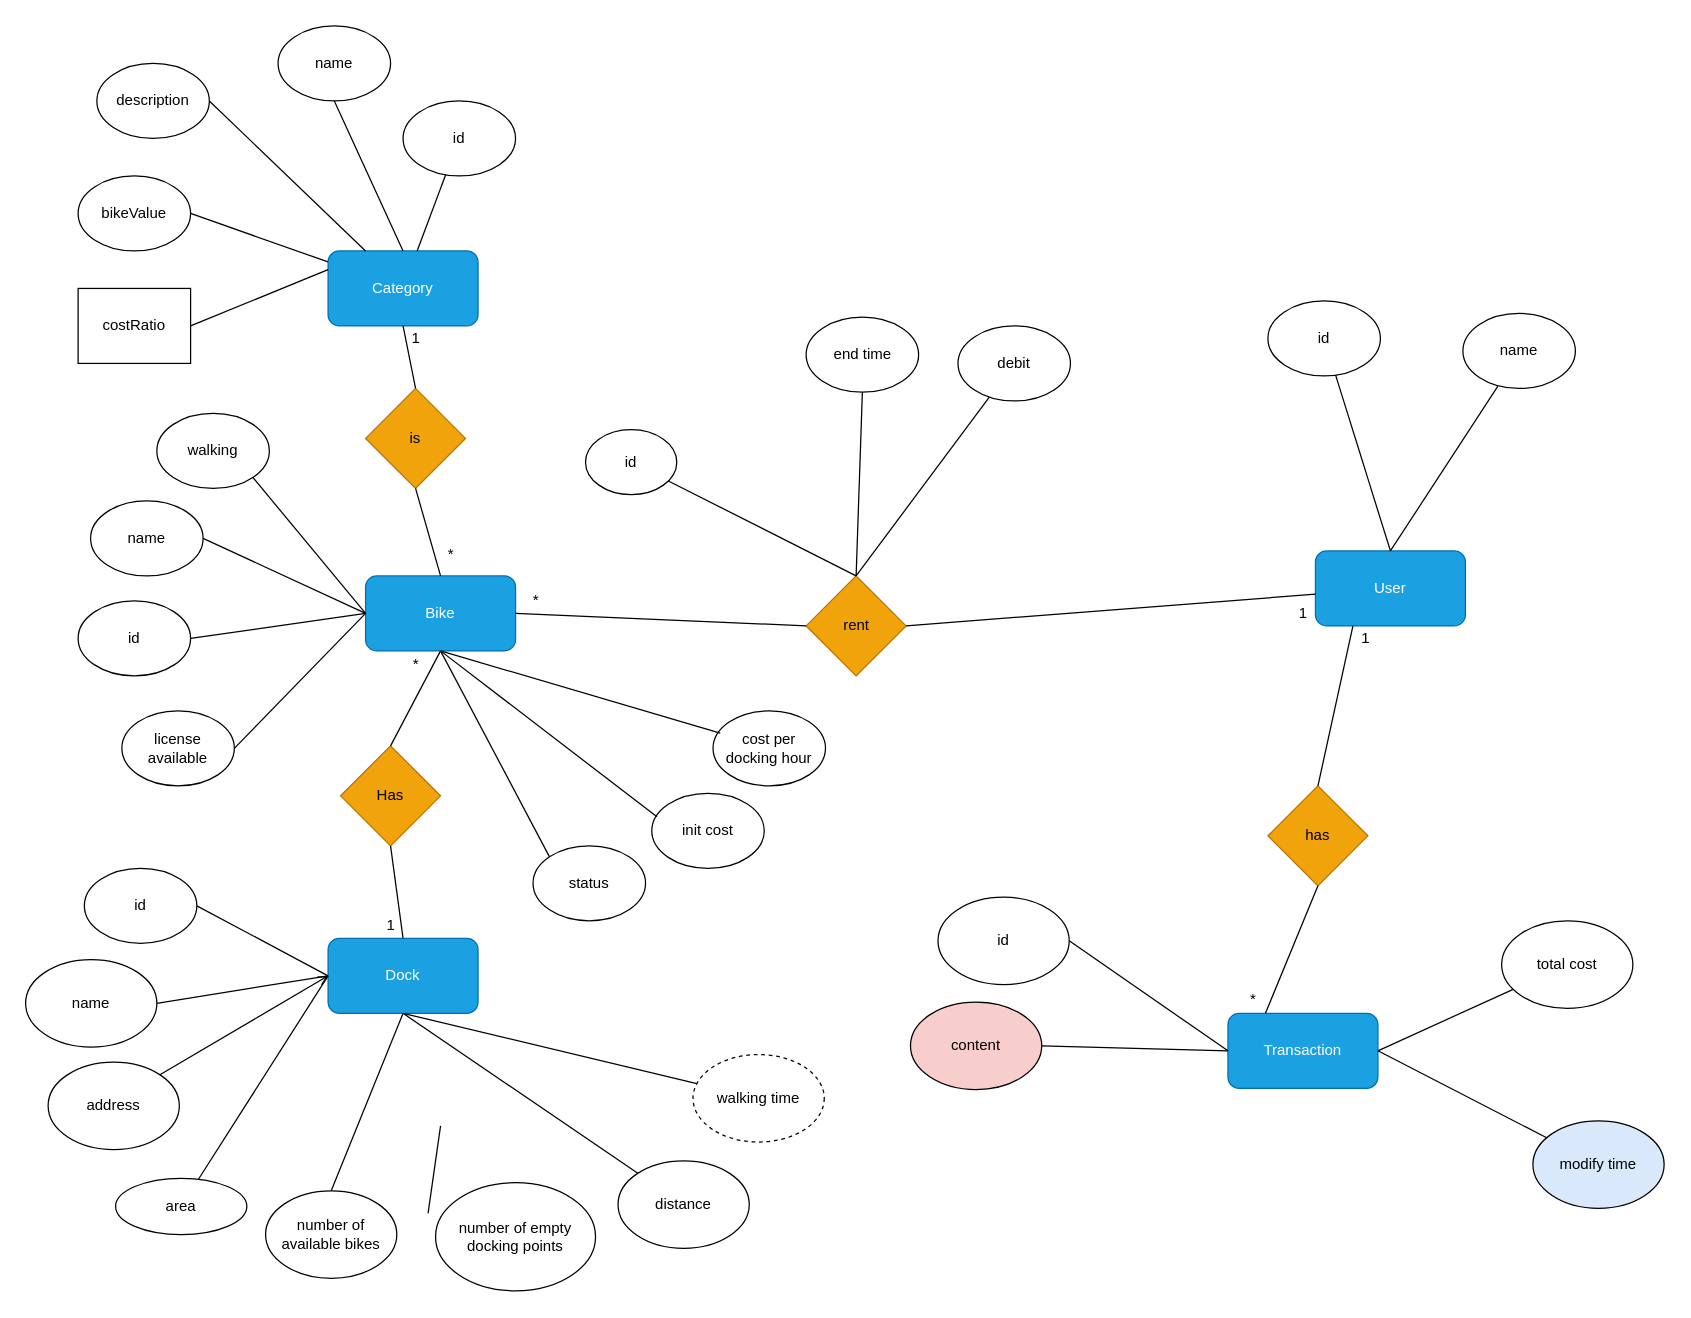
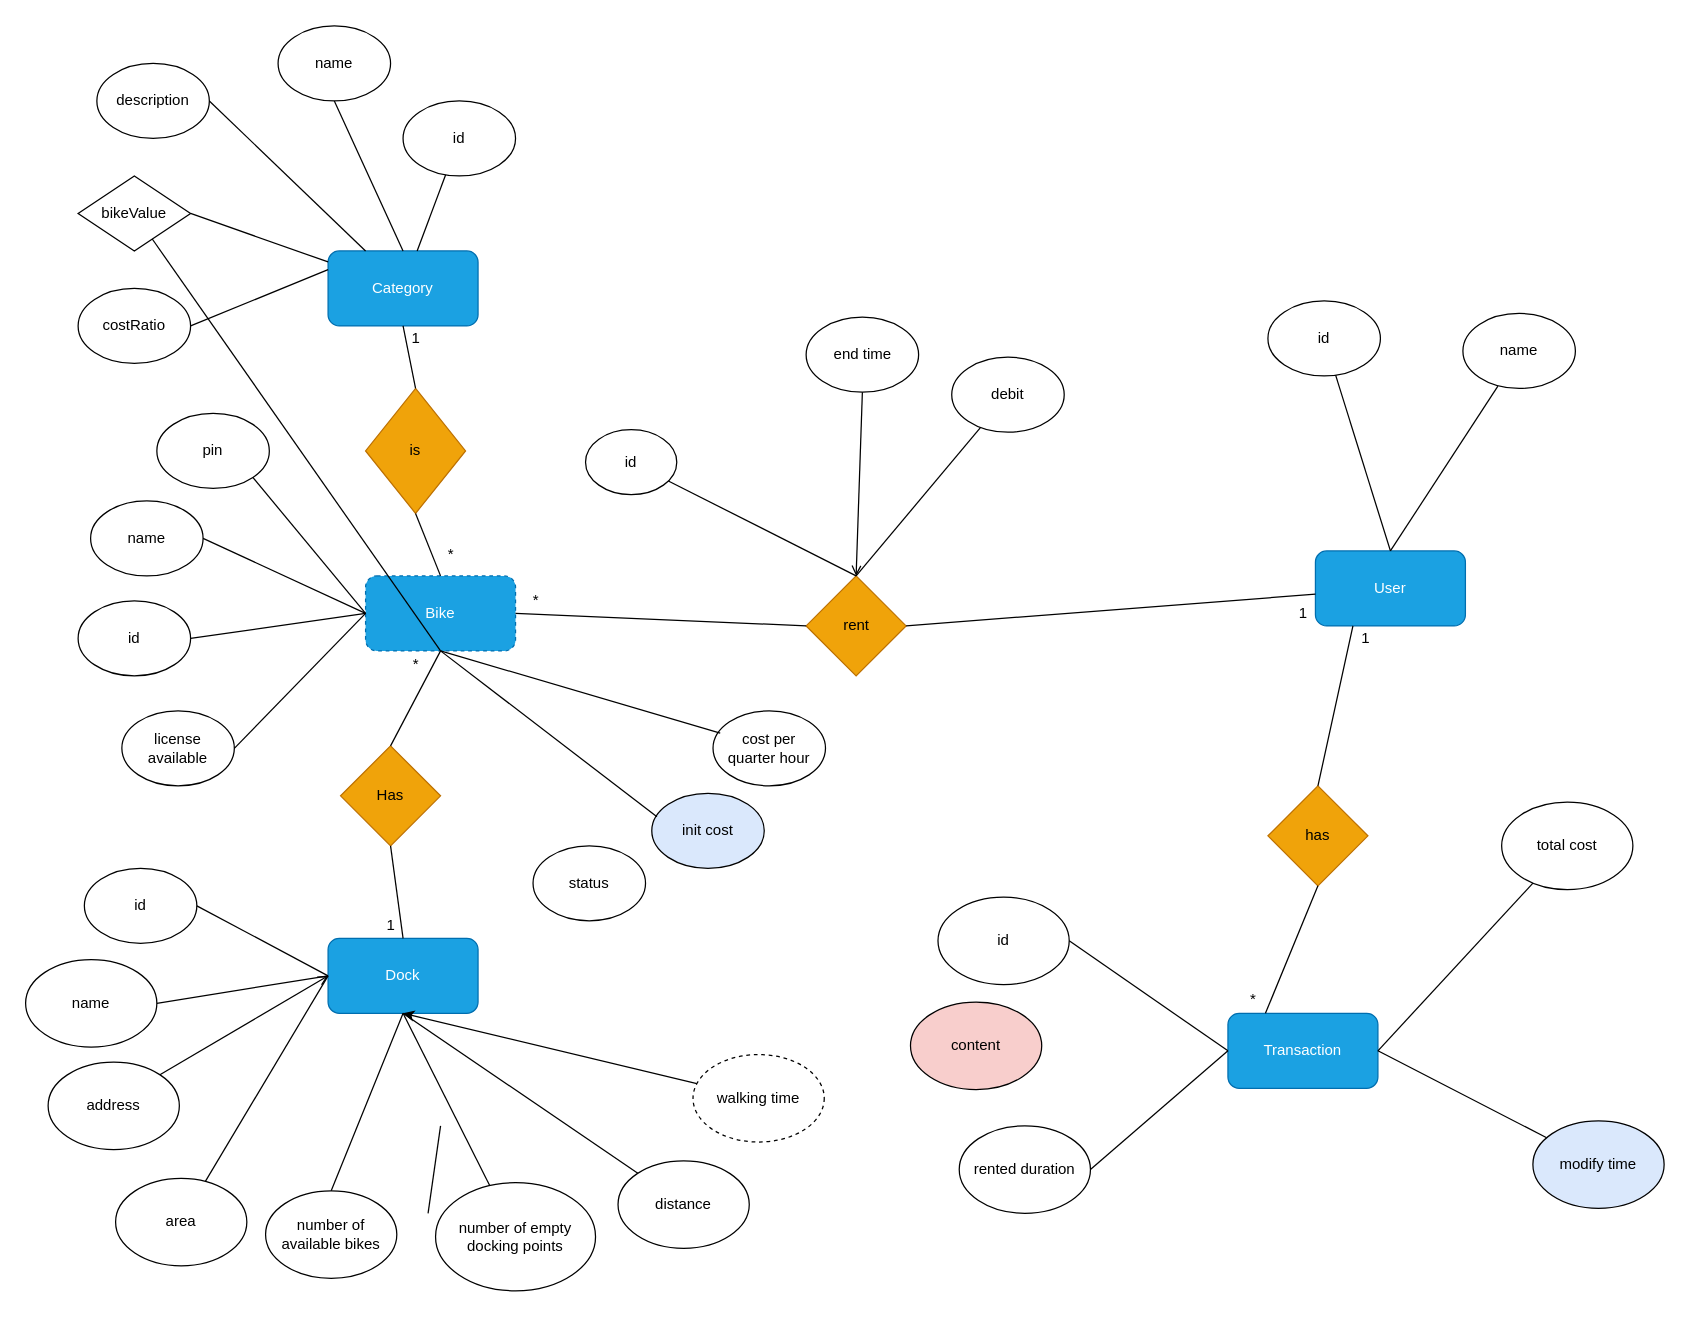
node "bikeValue": shape ellipse -> diamond
node "costRatio": shape rectangle -> ellipse
node "debit": moved (1014, 363) -> (1008, 394)
node "is": size 100x100 -> 100x125
node "walking": label "walking" -> "pin"
edge "end time" -- "rent": arrowhead none -> open
node "Bike": style solid -> dashed
node "cost per docking hour": label "cost per docking hour" -> "cost per quarter hour"
edge "Bike" -- "status": now "Bike" -- "bikeValue"
node "init cost": fillcolor #ffffff -> #dae8fc
node "total cost": moved (1568, 964) -> (1568, 846)
edge "Dock" -- "walking time": arrowhead none -> classic
edge "content" -- "Transaction": removed
edge "Dock" -- "number of empty docking points": added
edge "Transaction" -- "rented duration": added
node "rented duration": added
node "area": size 131x56 -> 131x88
